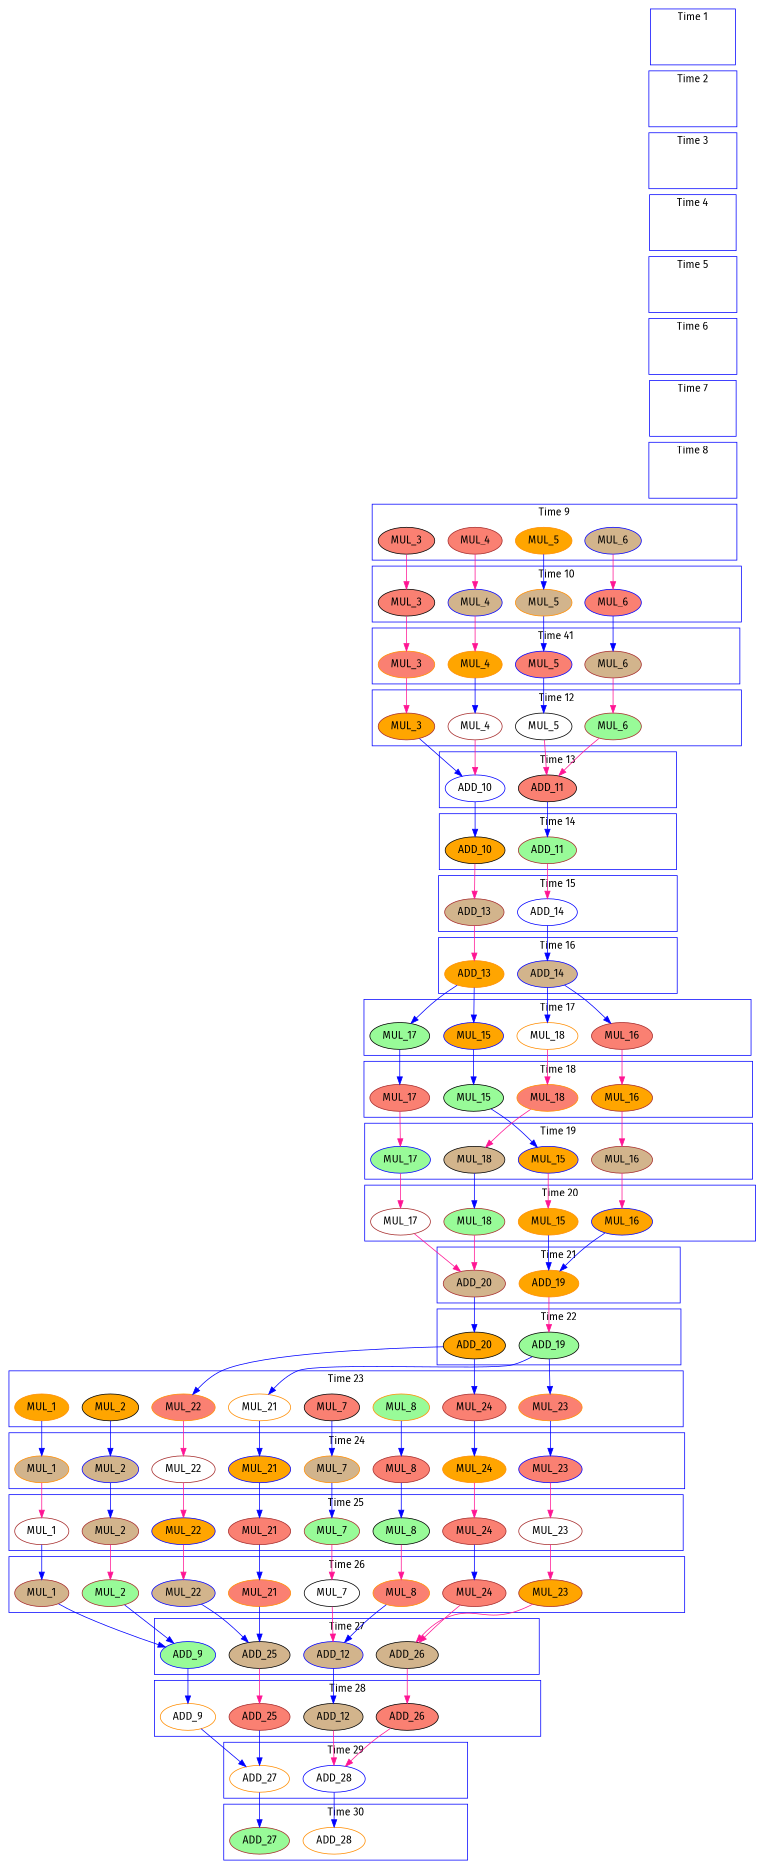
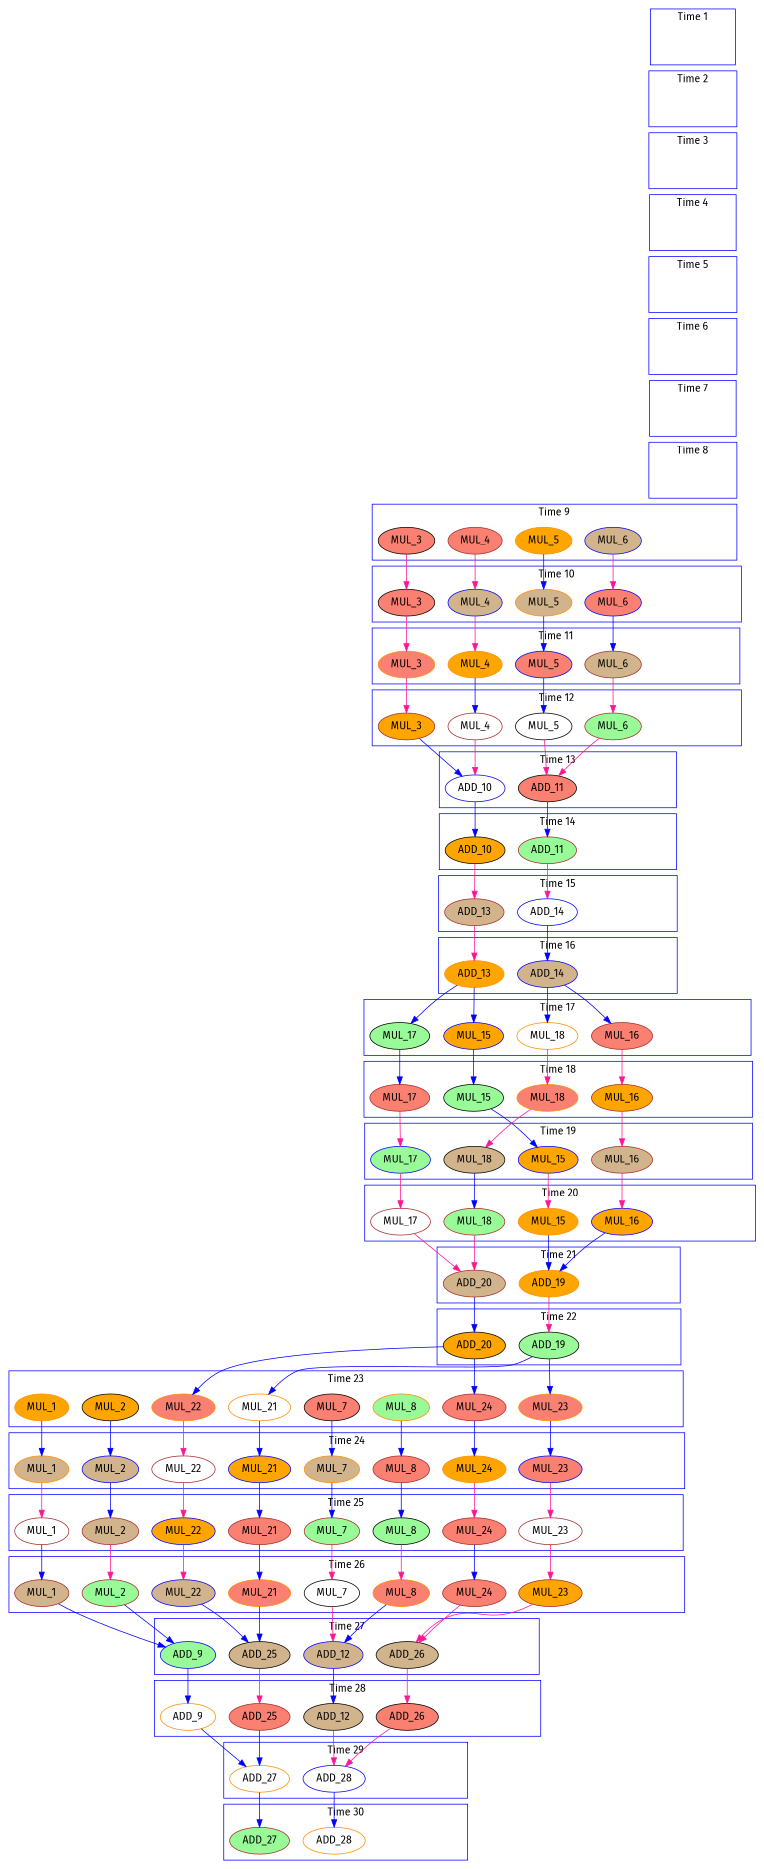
cluster "Time 41": label "Time 41" -> "Time 11"
